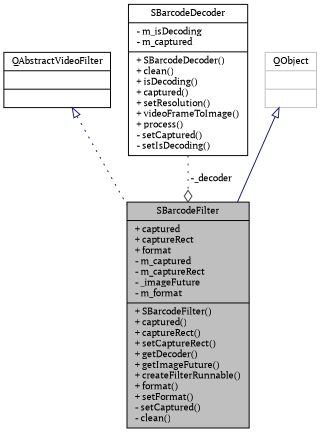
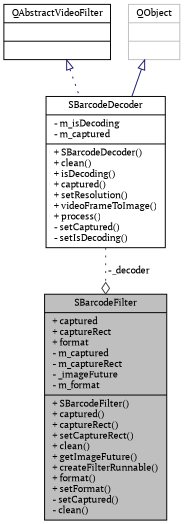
edge "SBarcodeFilter" -> "QObject": now "SBarcodeDecoder" -> "QObject"
edge "SBarcodeFilter" -> "QAbstractVideoFilter": now "SBarcodeDecoder" -> "QAbstractVideoFilter"
node "SBarcodeFilter": text "+ getDecoder()" -> "+ clean()"
